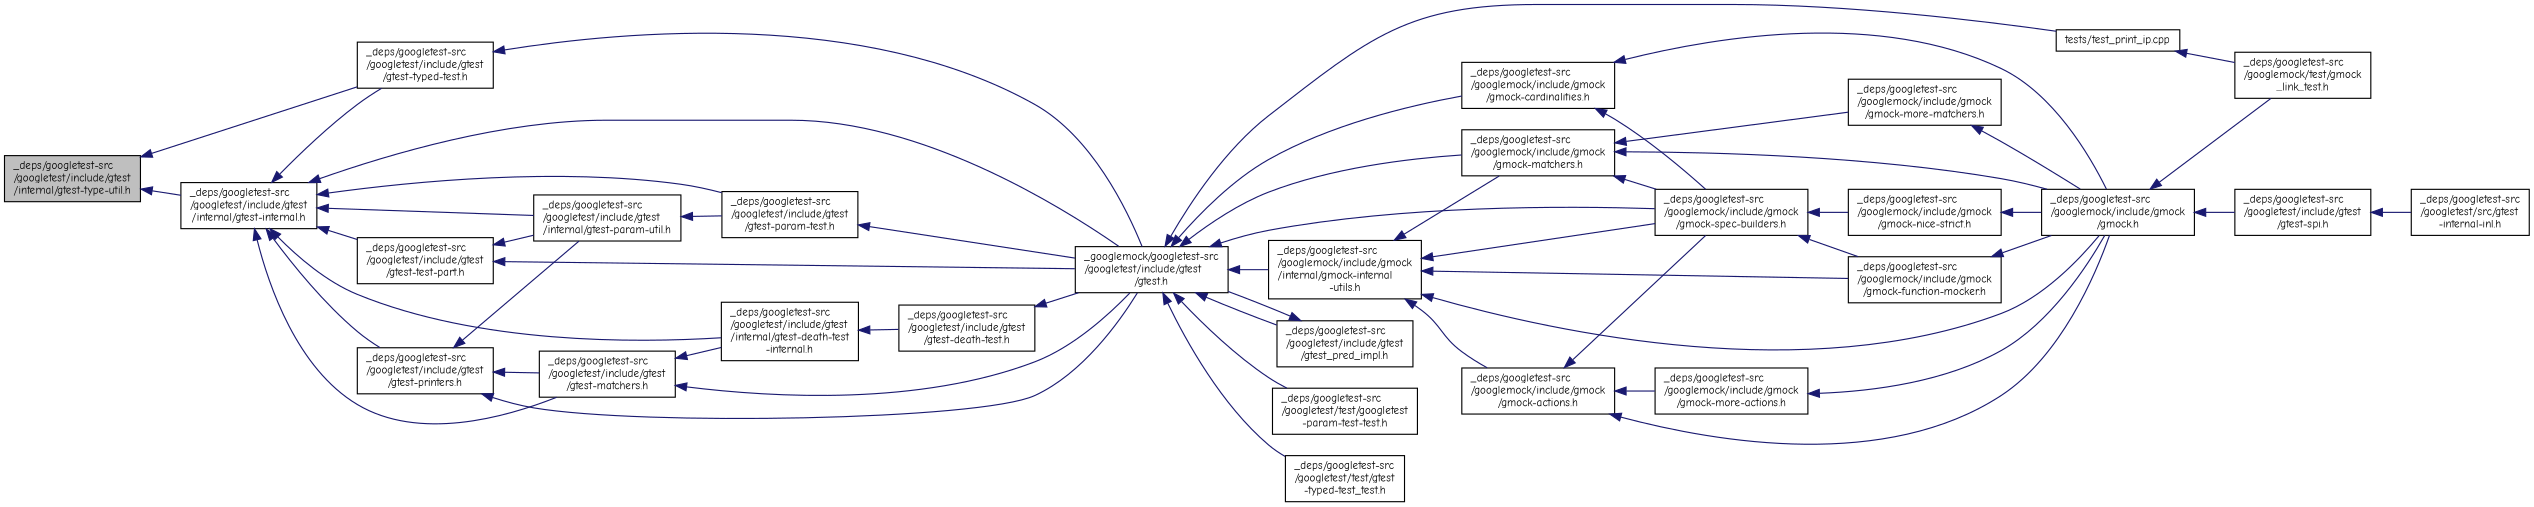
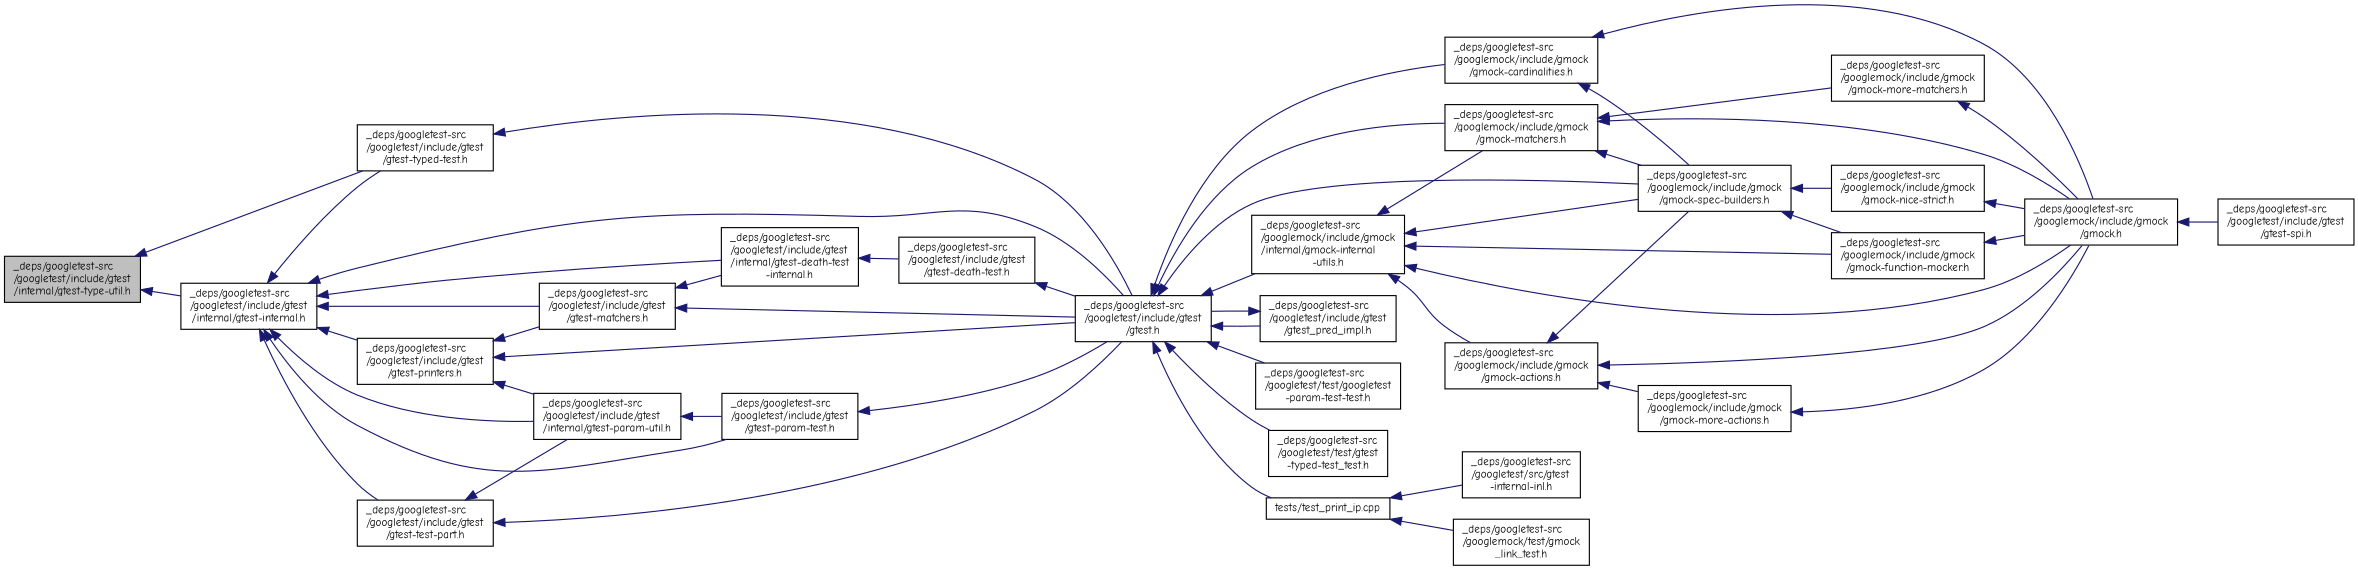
edge "_deps/googletest-src /googlemock/test/gmock _link_test.h" -> "_deps/googletest-src /googlemock/include/gmock /gmock.h": removed
edge "_deps/googletest-src /googletest/src/gtest -internal-inl.h" -> "_deps/googletest-src /googletest/include/gtest /gtest-spi.h": now "_deps/googletest-src /googletest/src/gtest -internal-inl.h" -> "tests/test_print_ip.cpp"
node "_googlemock/googletest-src /googletest/include/gtest /gtest.h": label "_googlemock/googletest-src /googletest/include/gtest /gtest.h" -> "_deps/googletest-src /googletest/include/gtest /gtest.h"
